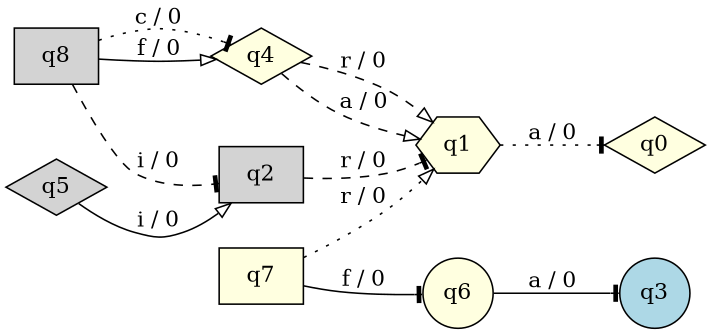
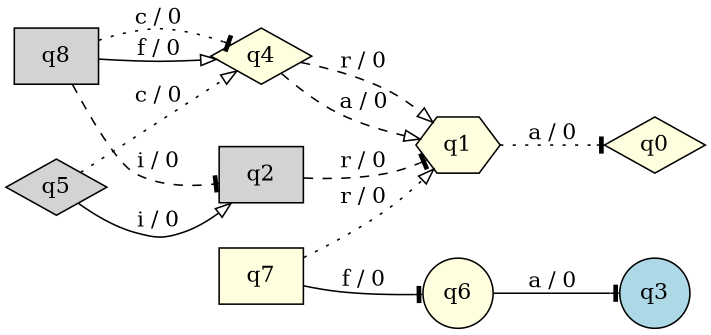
edge "q5" -> "q4": added, label "c / 0"
